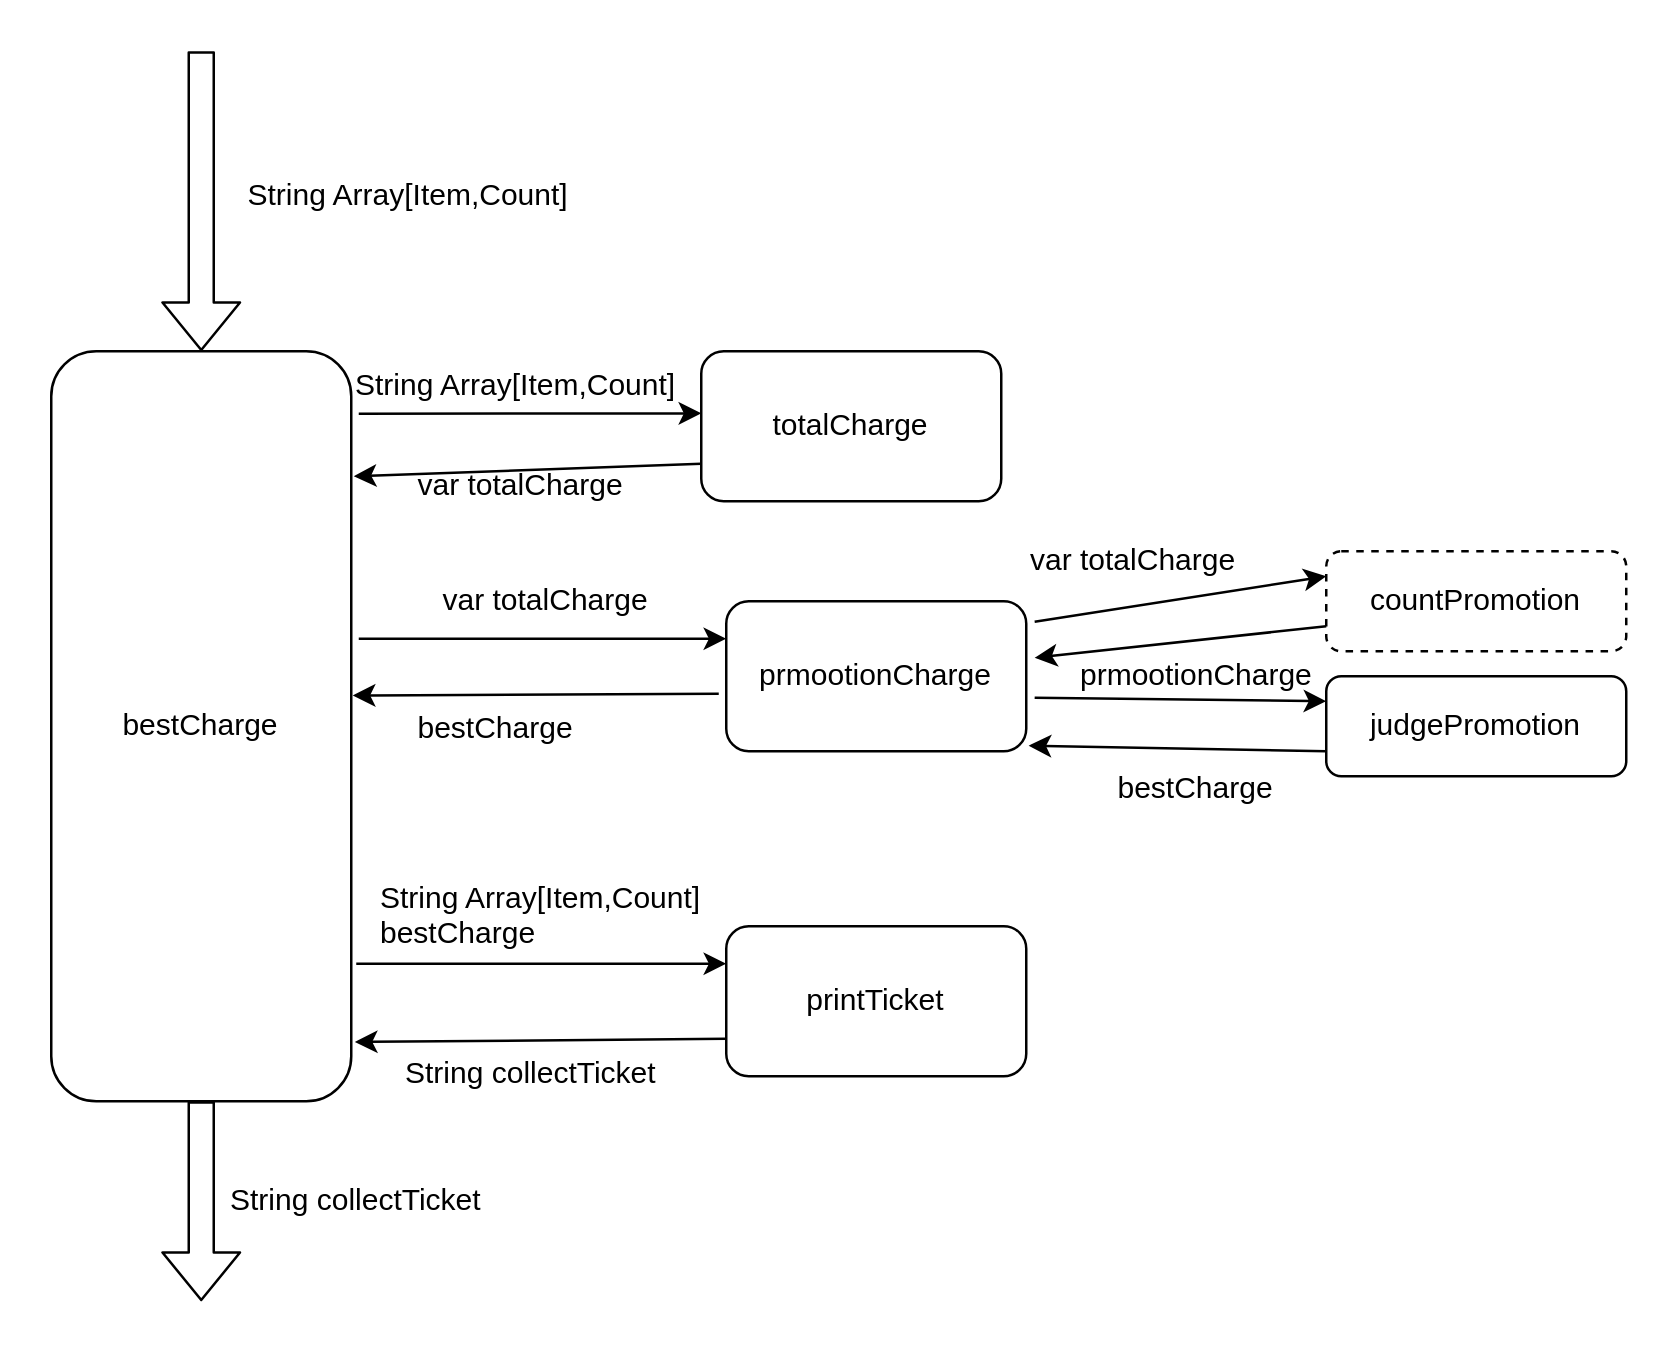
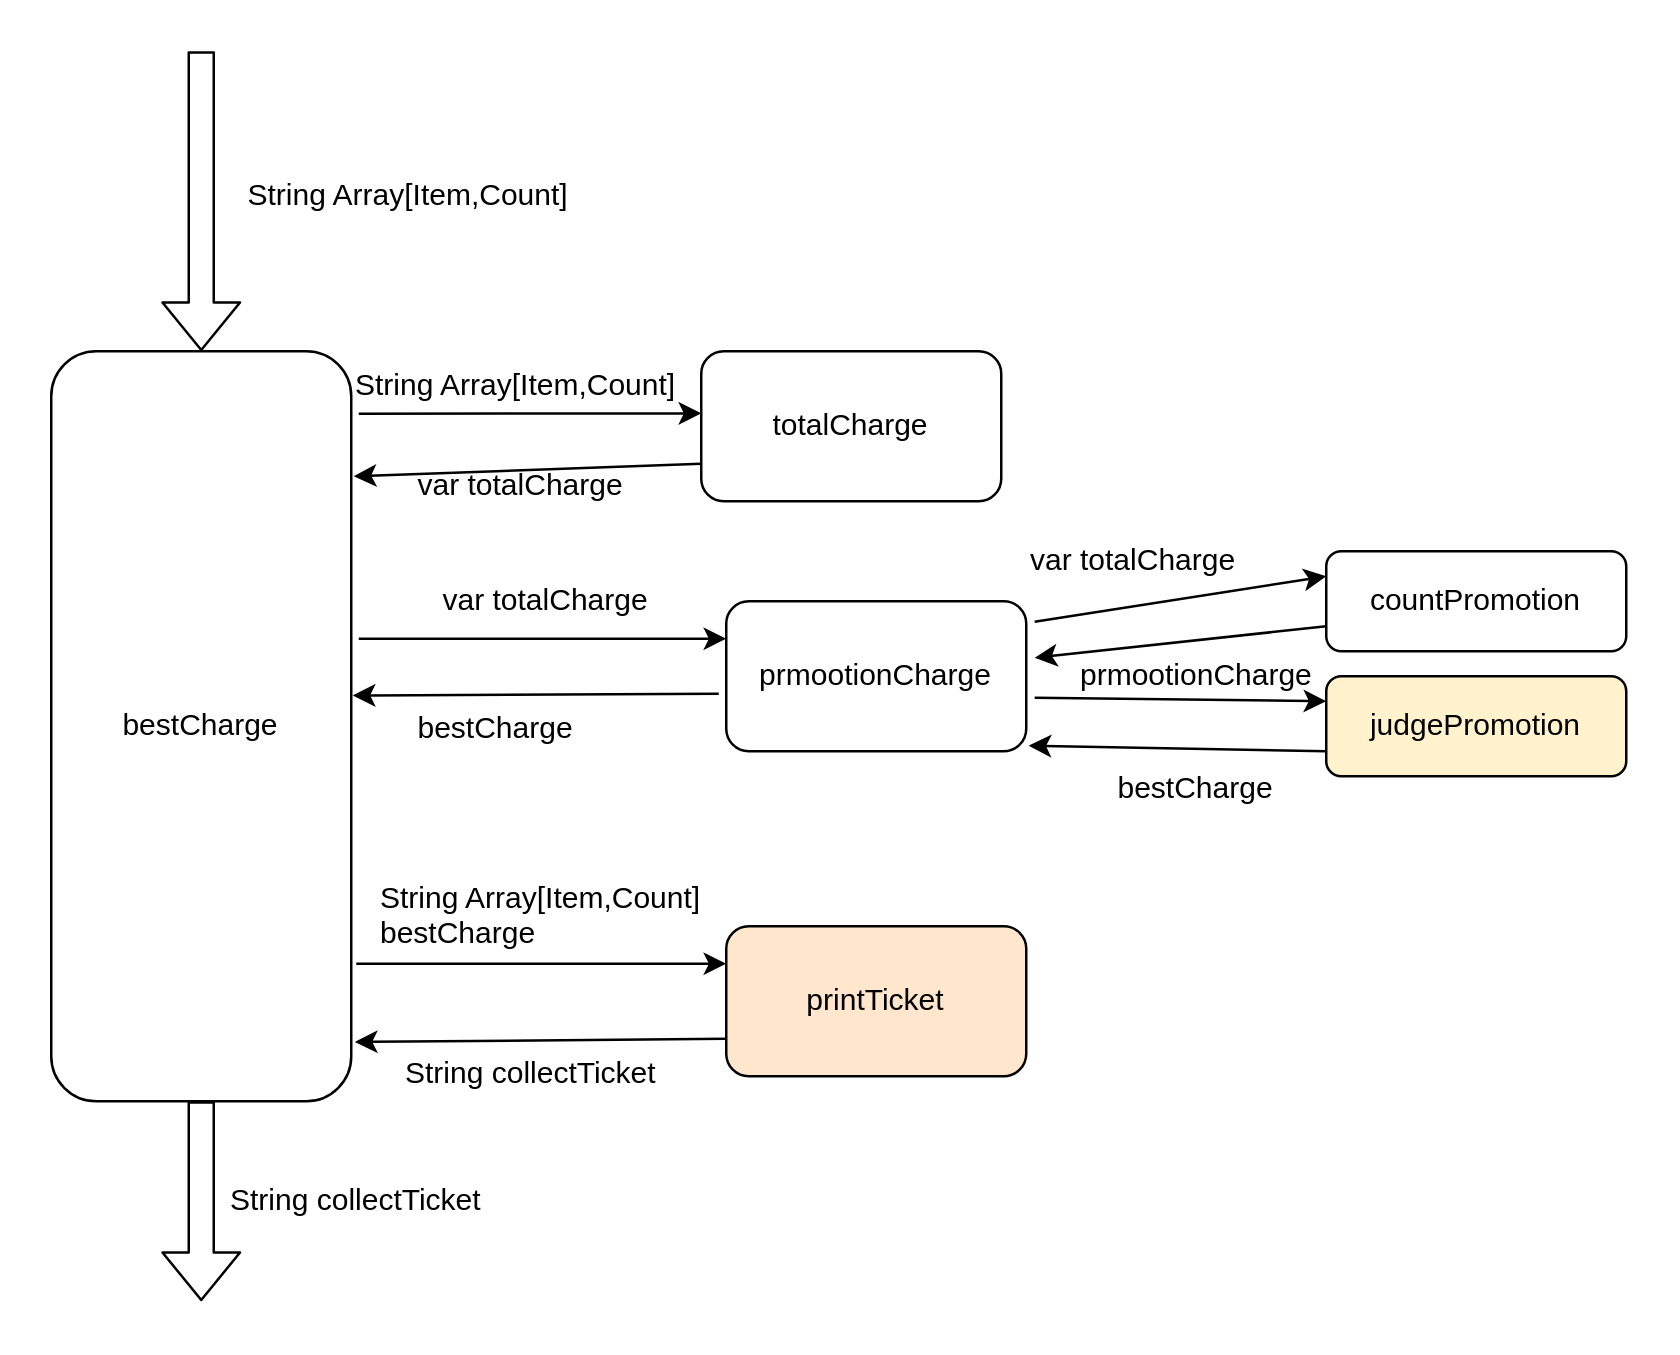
node "countPromotion": style dashed -> solid
node "judgePromotion": fillcolor #ffffff -> #fff2cc
node "printTicket": fillcolor #ffffff -> #ffe6cc
